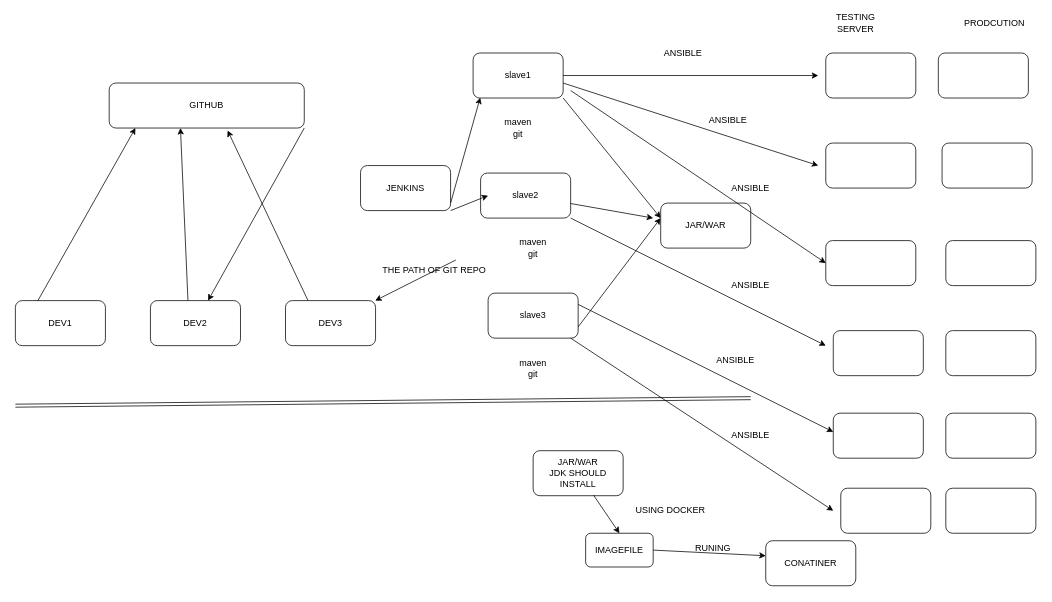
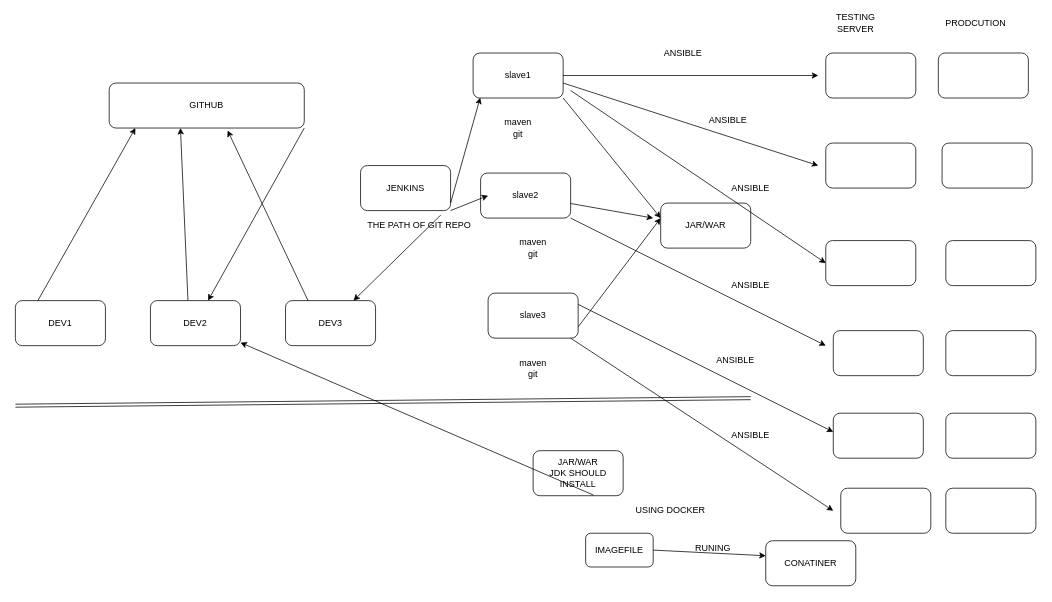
node "PRODCUTION": moved (994, 23) -> (975, 23)
node "THE PATH OF GIT REPO": moved (435, 270) -> (420, 225)
edge "JAR/WAR JDK SHOULD INSTALL" -> "IMAGEFILE": now "JAR/WAR JDK SHOULD INSTALL" -> "DEV2"
